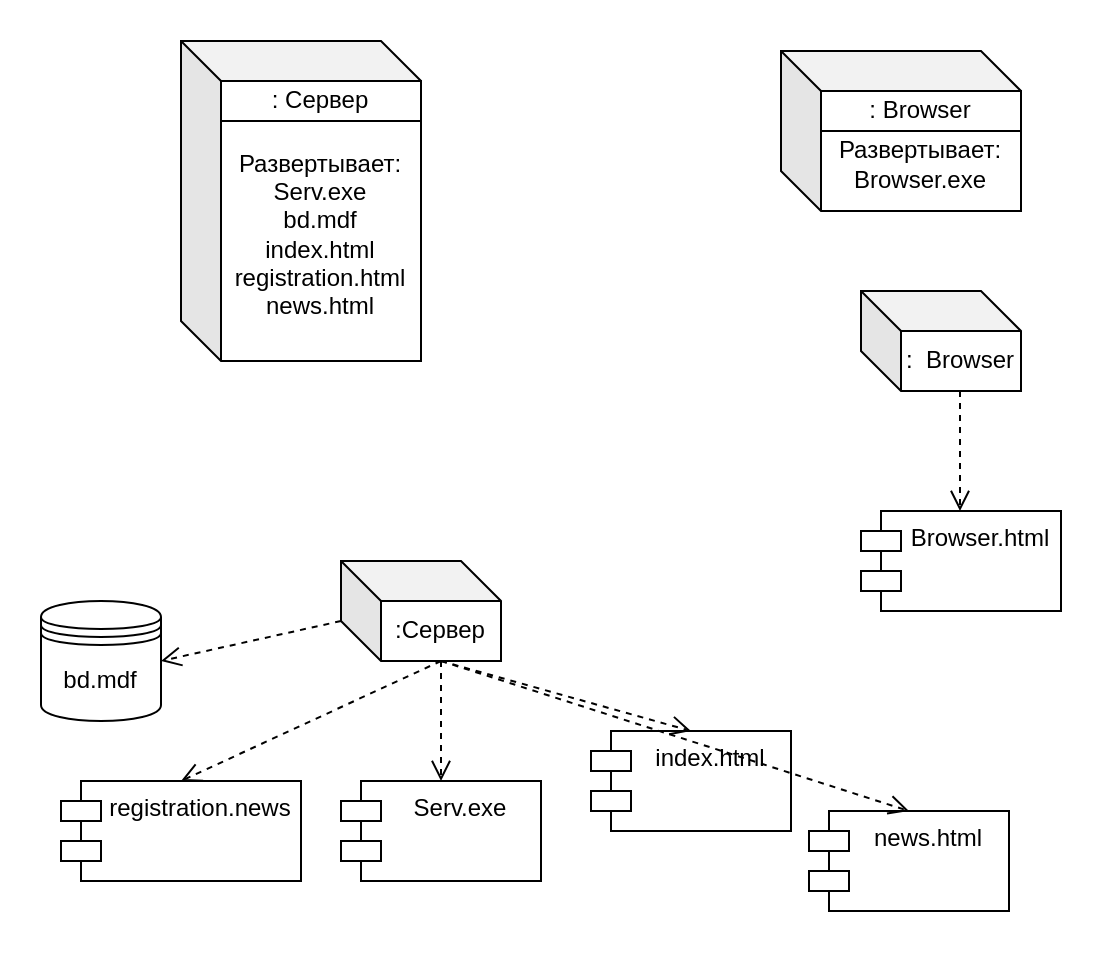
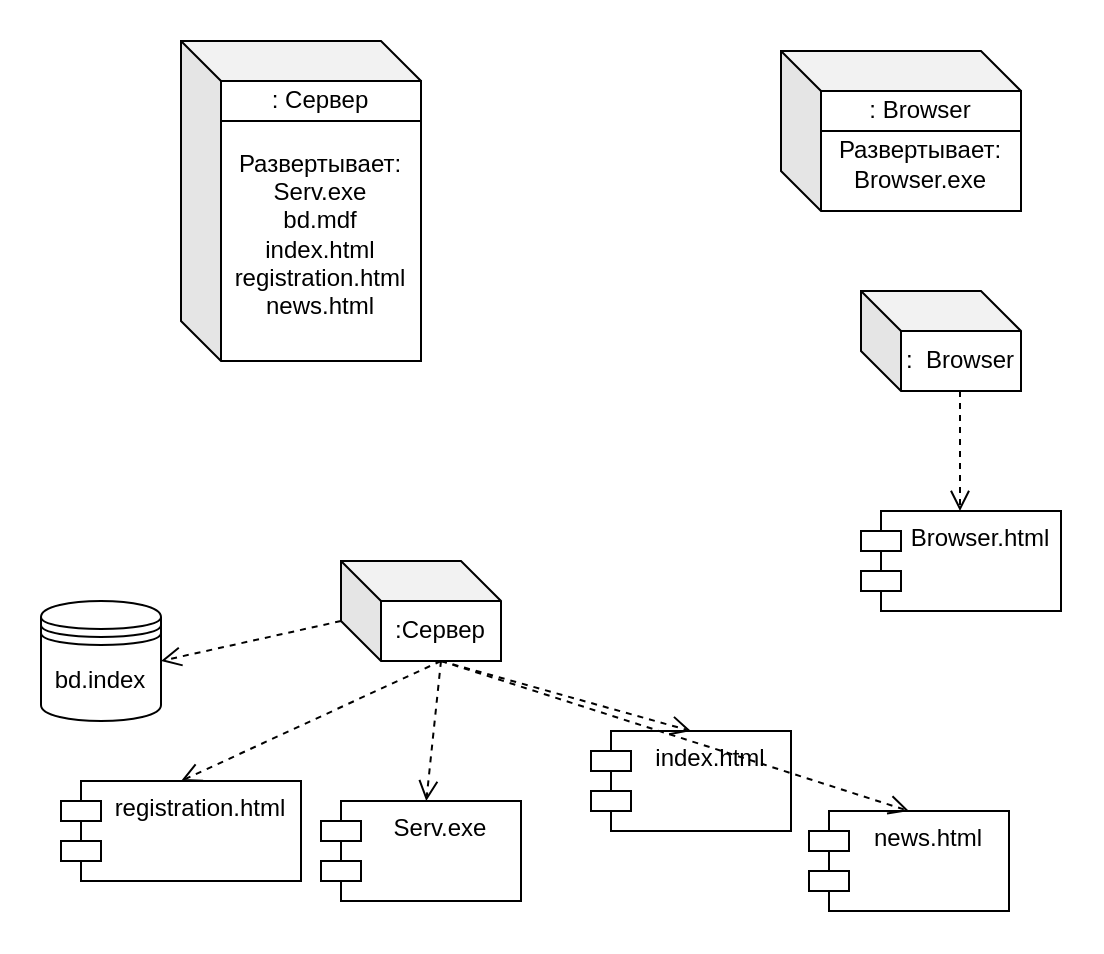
node "bd.mdf": label "bd.mdf" -> "bd.index"
node "registration.news": label "registration.news" -> "registration.html"
node "Serv.exe": moved (441, 831) -> (421, 851)
